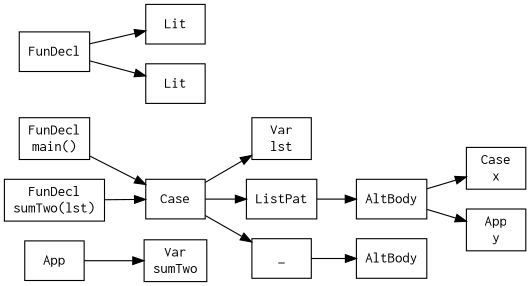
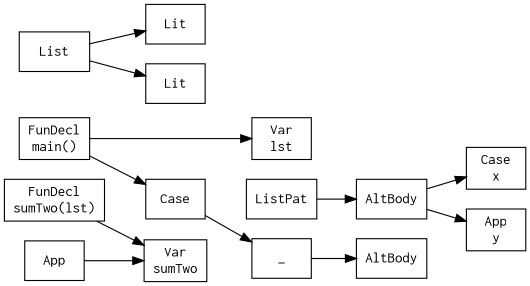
node "FunDecl": label "FunDecl" -> "List"
edge "Case" -> "Var lst": now "FunDecl main()" -> "Var lst"
edge "Case" -> "ListPat": removed
edge "FunDecl sumTwo(lst)" -> "Case": now "FunDecl sumTwo(lst)" -> "Var sumTwo"
